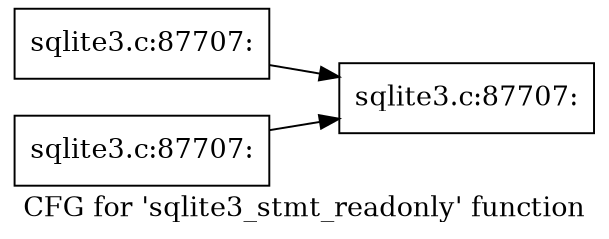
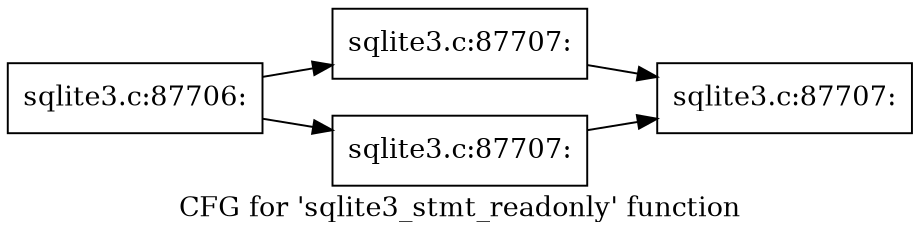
node "sqlite3.c:87706:": added
